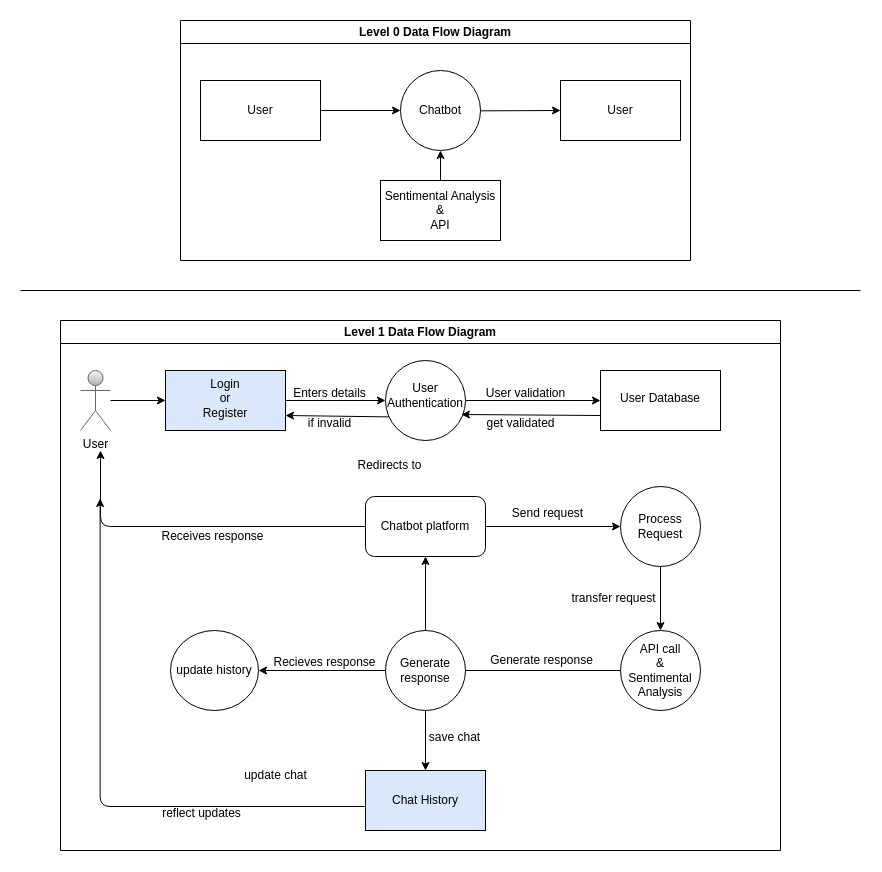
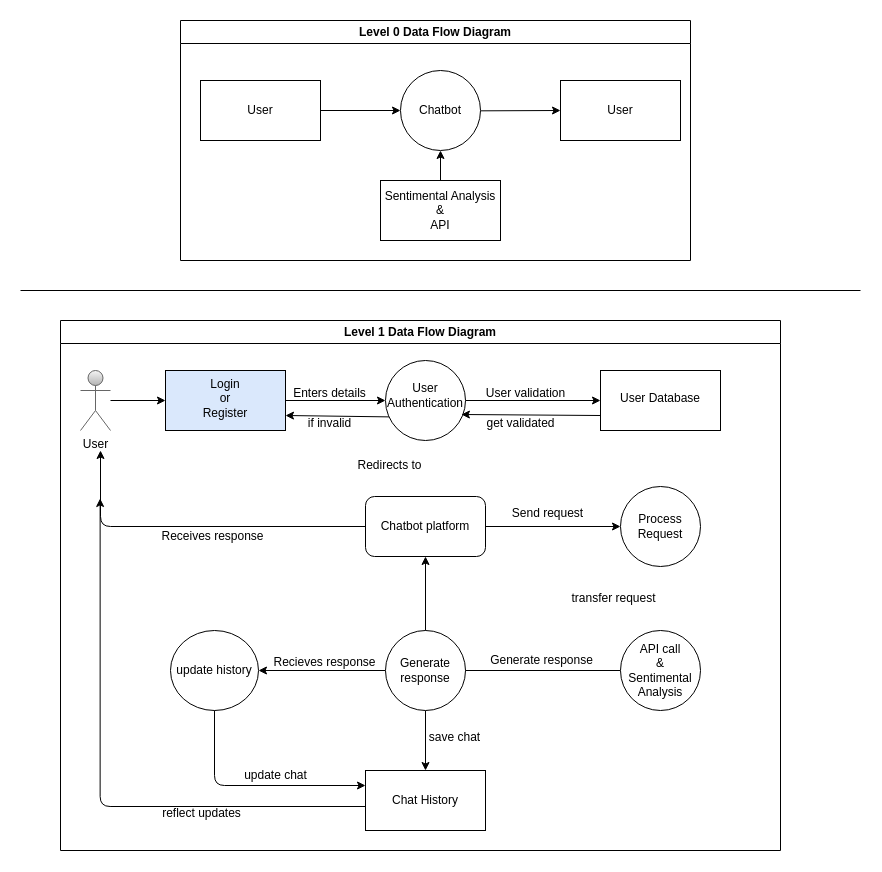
edge "Process Request" -> "API call & Sentimental Analysis": removed
edge "update history" -> "Chat History": added
node "Chat History": fillcolor #dae8fc -> #ffffff
